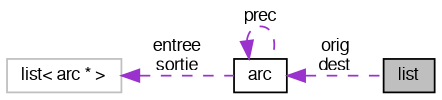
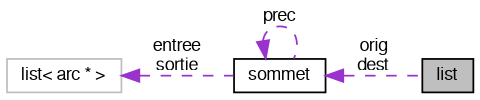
node "arc": label "arc" -> "sommet"
